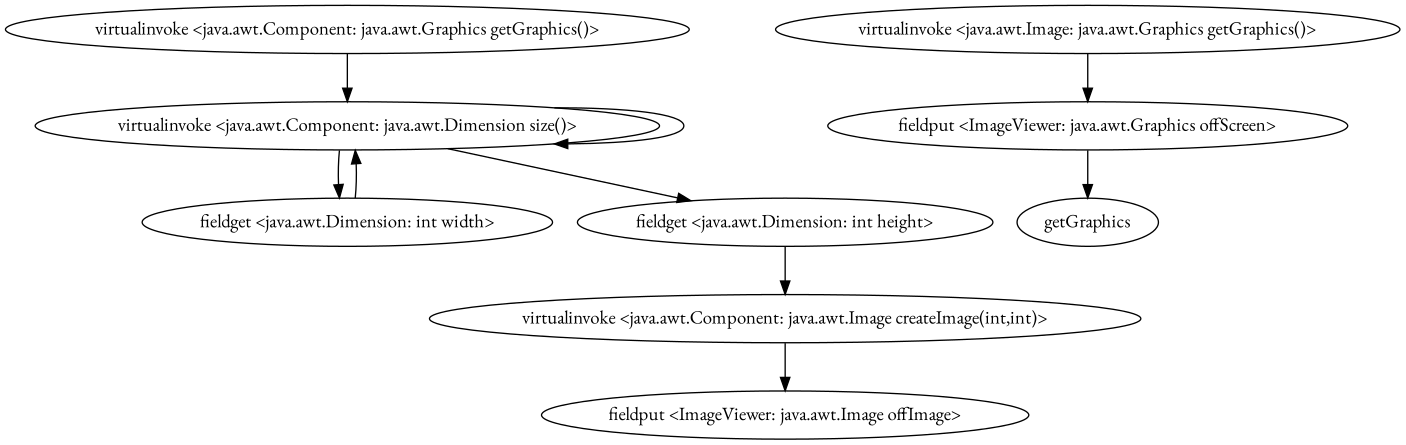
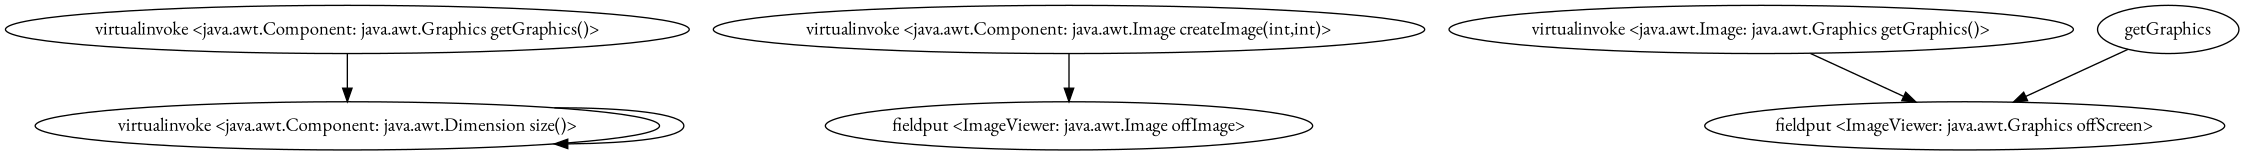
edge "fieldput <ImageViewer: java.awt.Graphics offScreen>" -> "getGraphics": reversed
node "fieldget <java.awt.Dimension: int width>": removed
node "fieldget <java.awt.Dimension: int height>": removed
